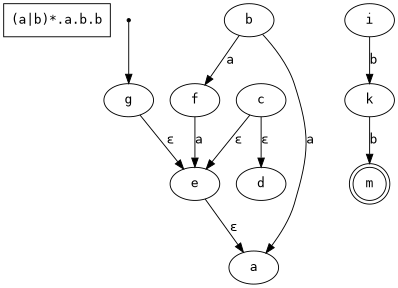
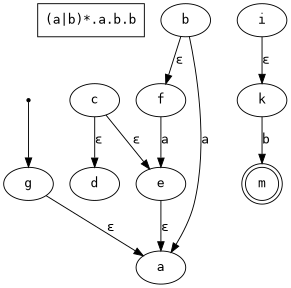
edge "b" -> "f": label "a" -> "ε"
edge "i" -> "k": label "b" -> "ε"
edge "g" -> "e": now "g" -> "a"
